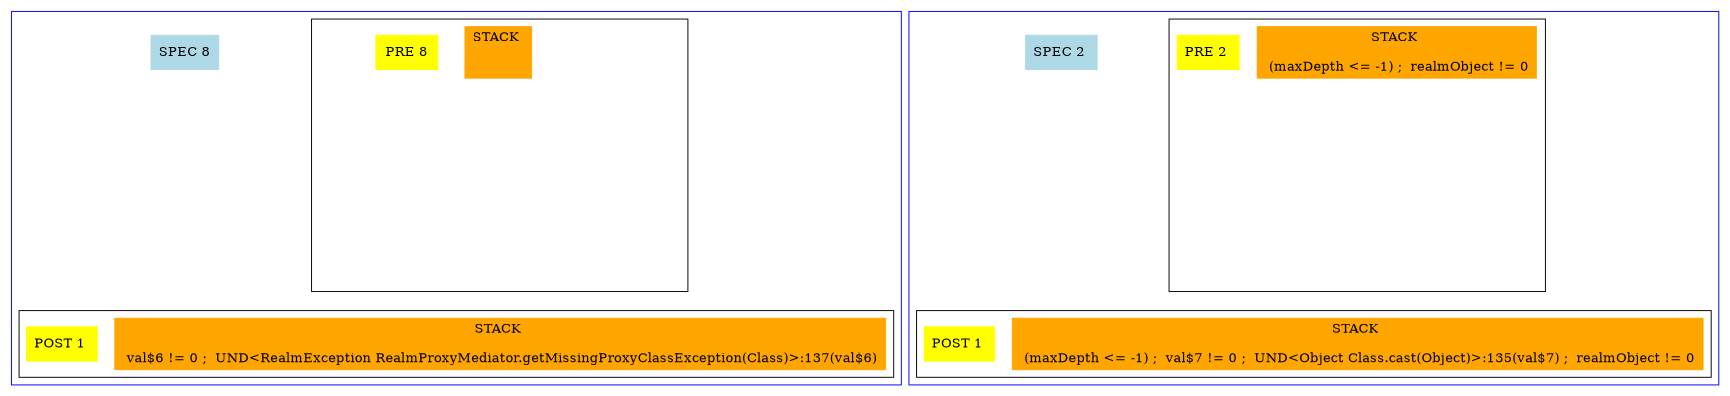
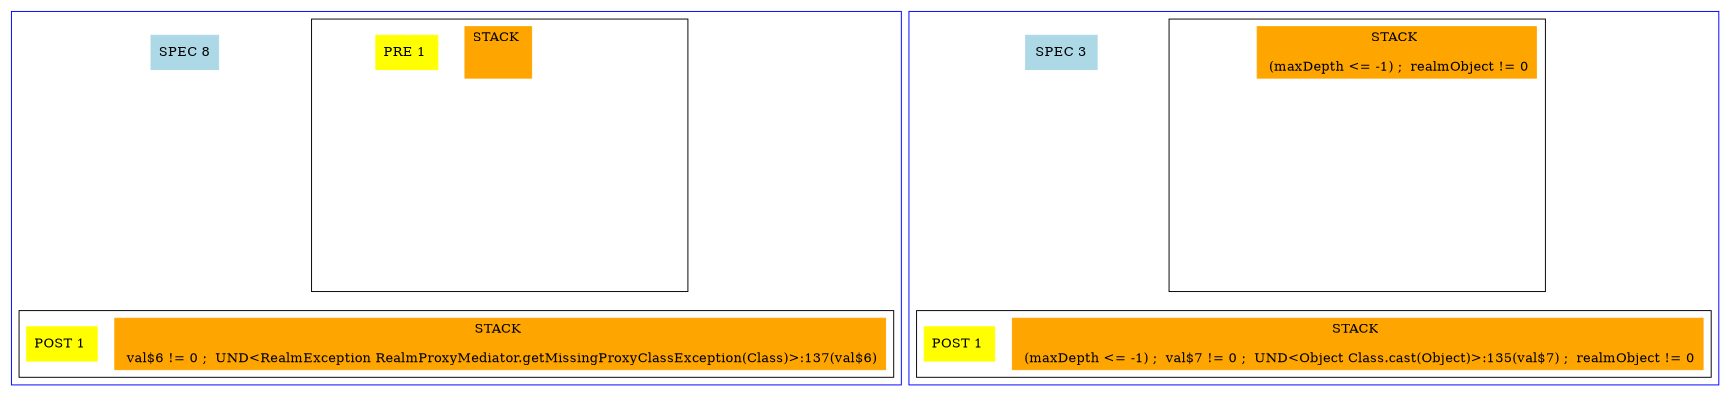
node "PRE 8": label "PRE 8" -> "PRE 1"
node "SPEC 2": label "SPEC 2" -> "SPEC 3"
node "PRE 2": removed
